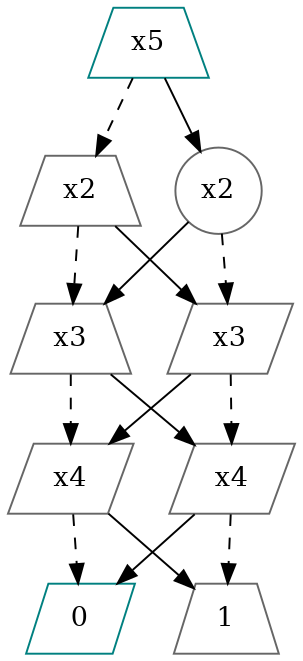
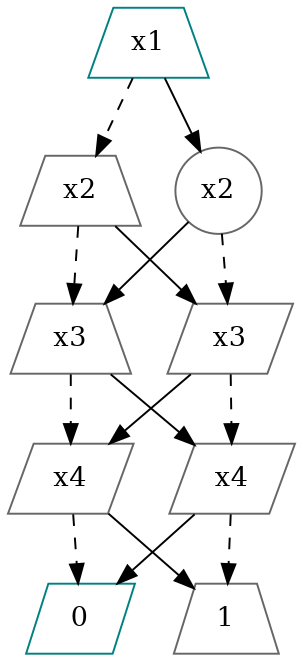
node "x5": label "x5" -> "x1"
